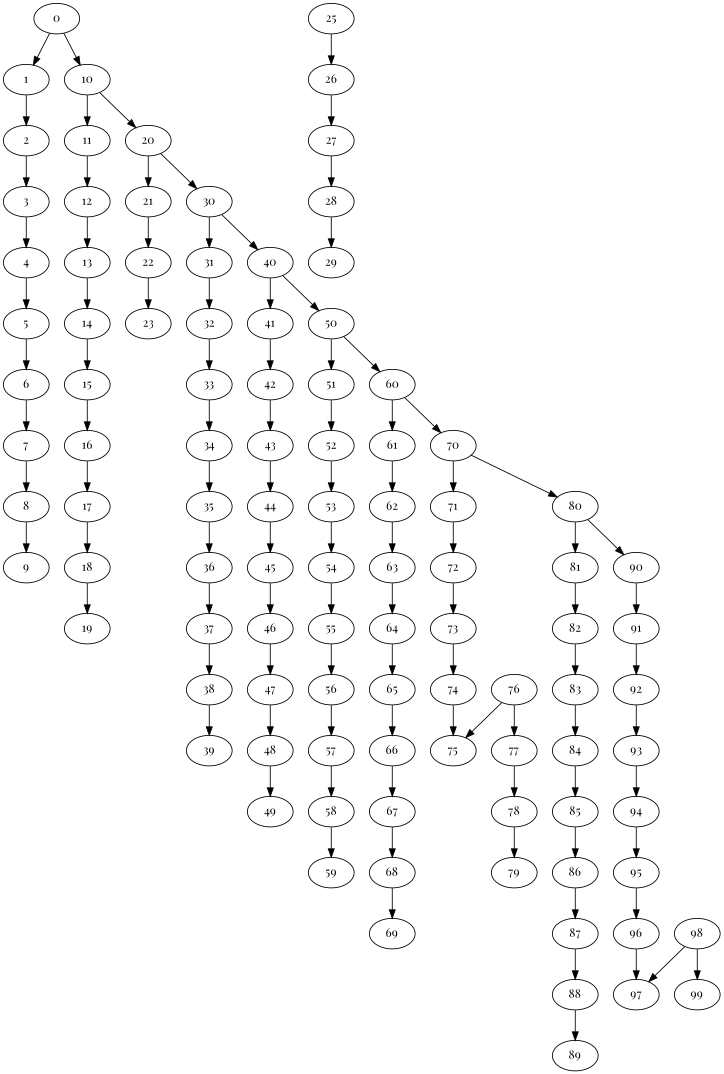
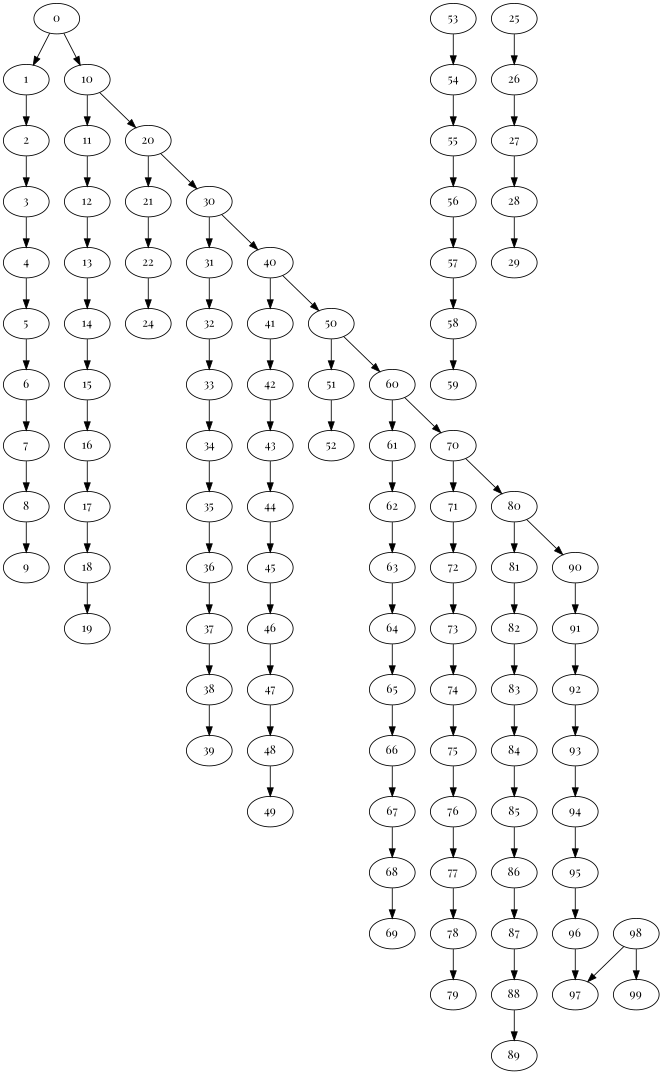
node "23": label "23" -> "24"
edge "52" -> "53": removed
edge "76" -> "75": reversed
